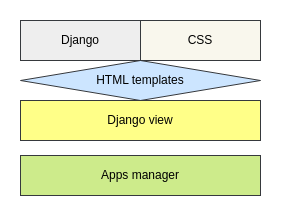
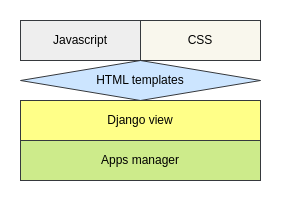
node "Django": label "Django" -> "Javascript"
node "Apps manager": moved (141, 176) -> (141, 161)
